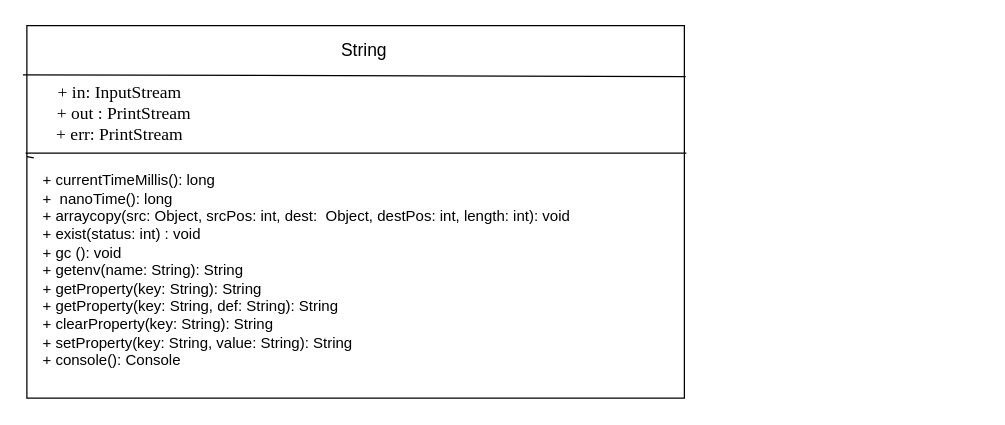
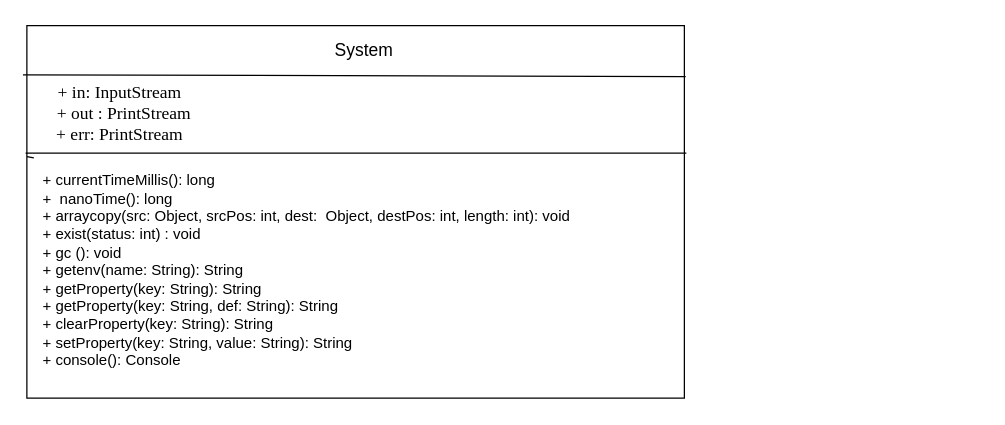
node "String": label "String" -> "System"
